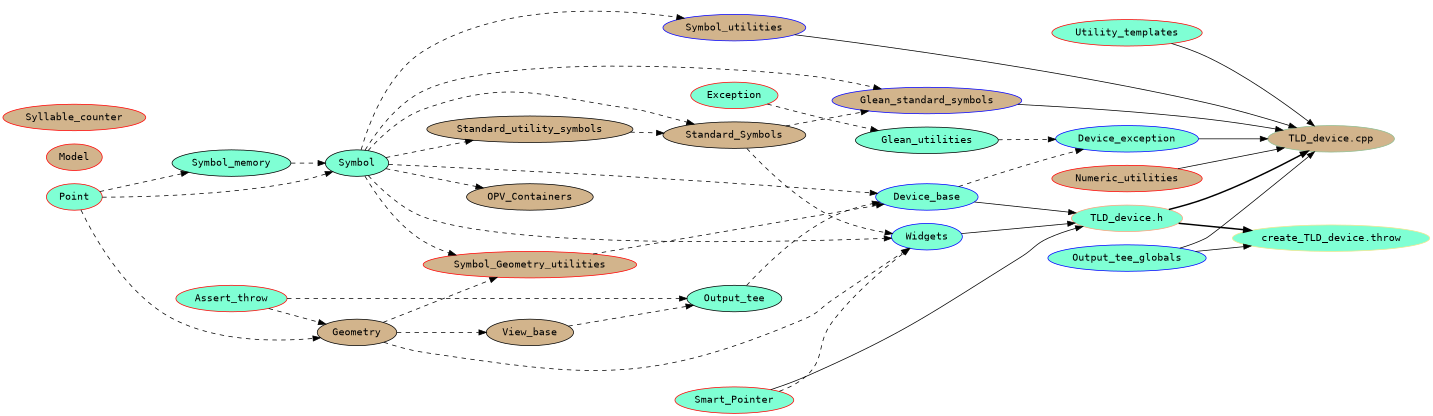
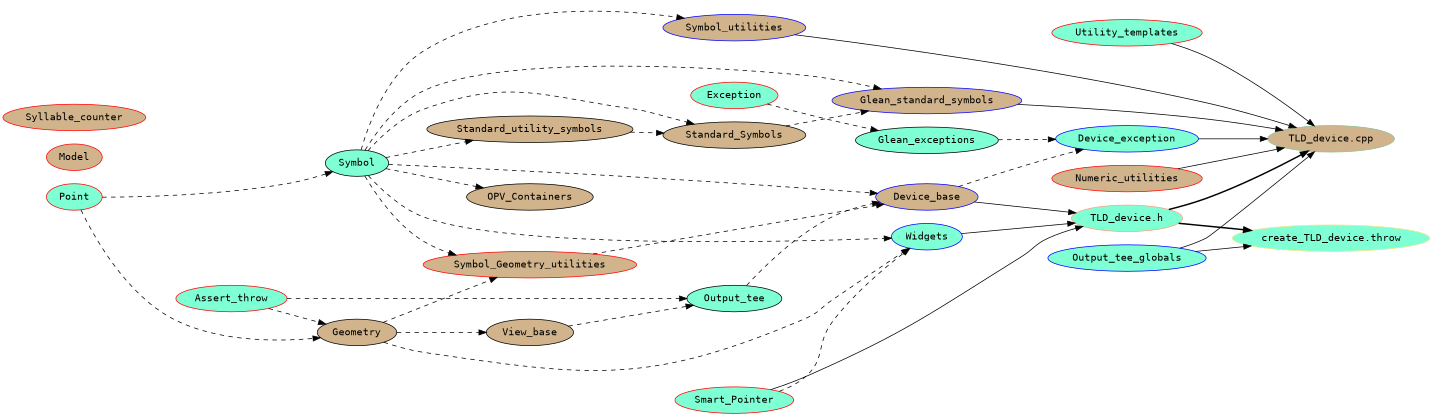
node "Glean_utilities": label "Glean_utilities" -> "Glean_exceptions"
node "Symbol_memory": removed
node "Device_base": fillcolor aquamarine -> tan
edge "Standard_Symbols" -> "Widgets": removed
